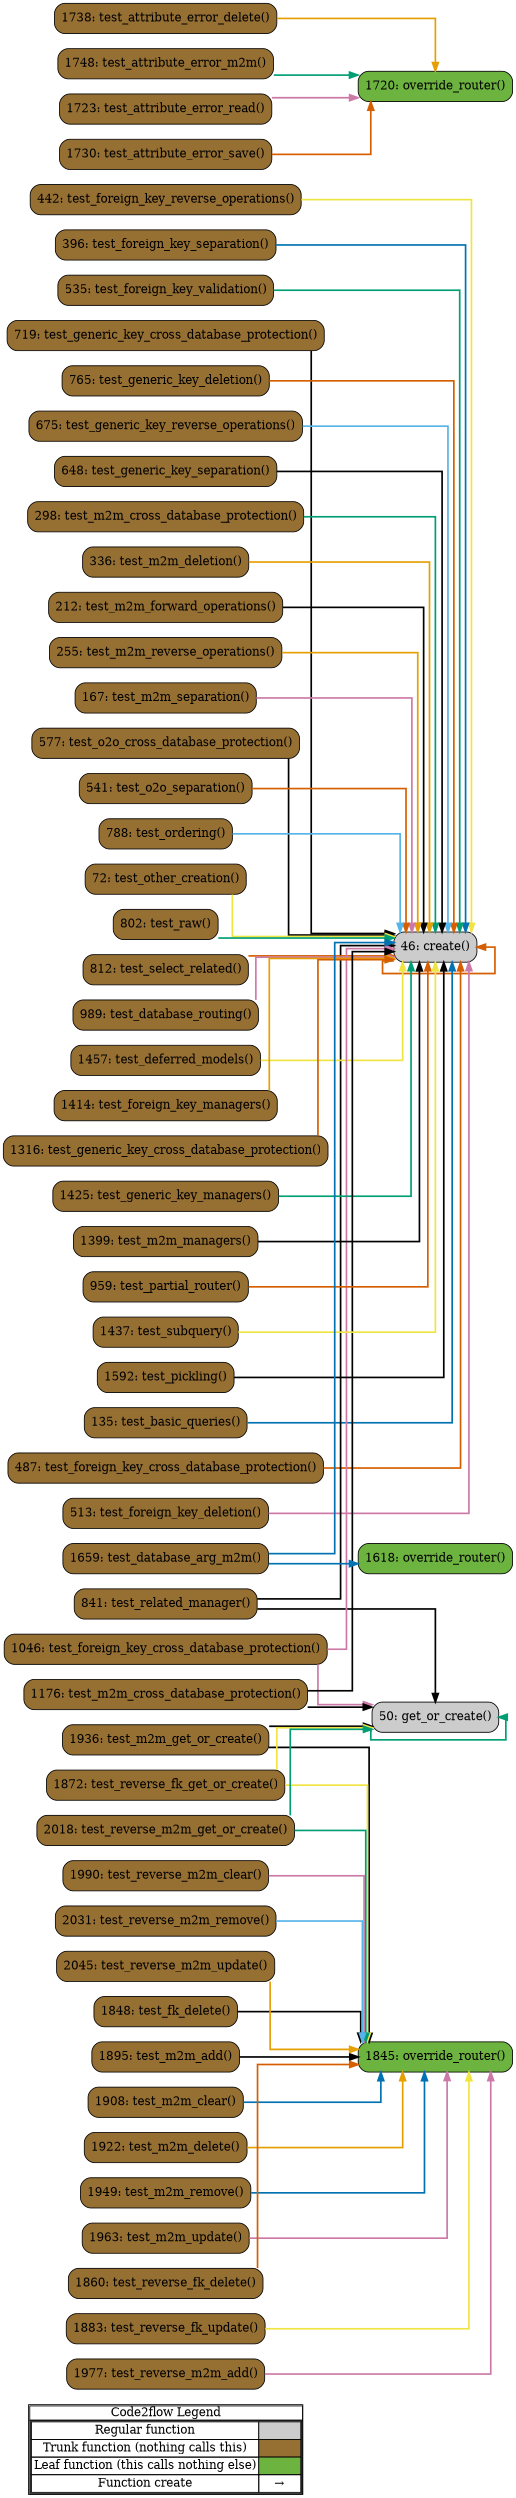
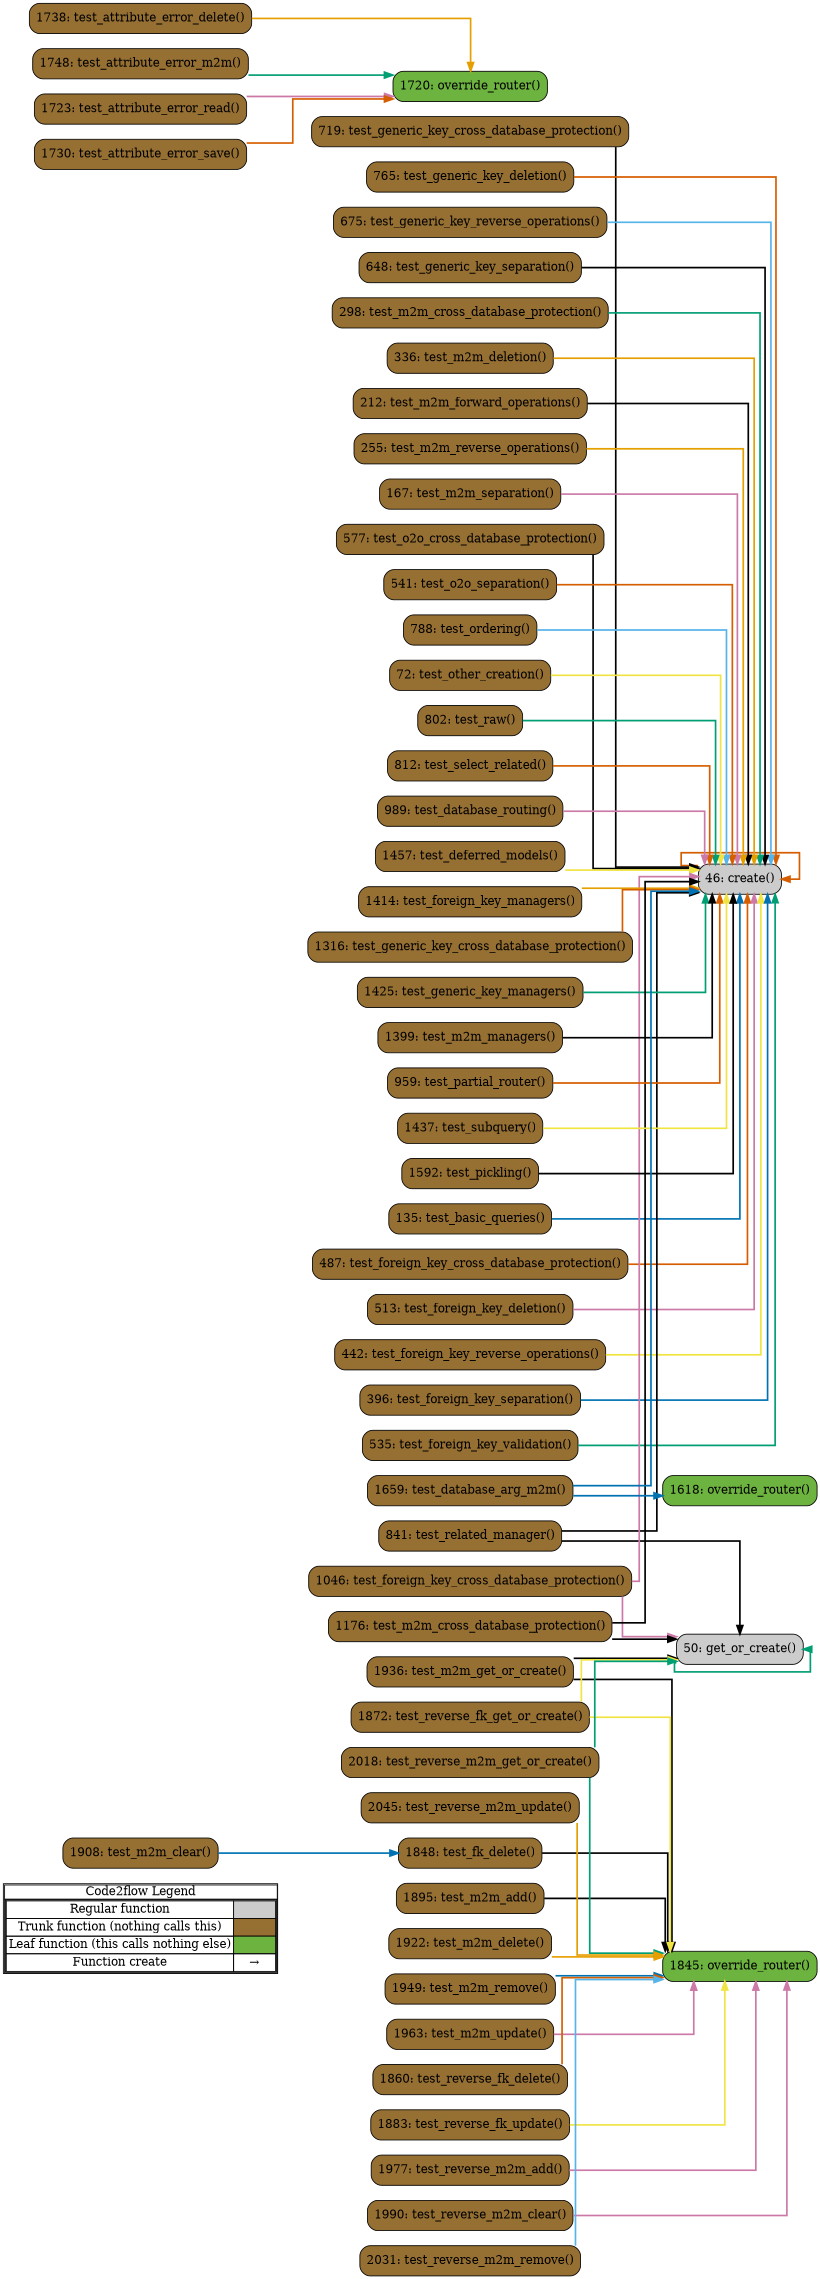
edge "1908: test_m2m_clear()" -> "1845: override_router()": now "1908: test_m2m_clear()" -> "1848: test_fk_delete()"
